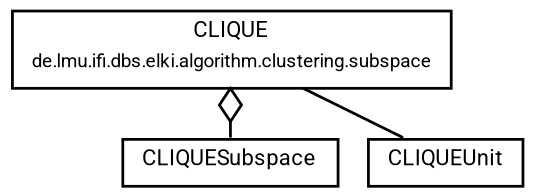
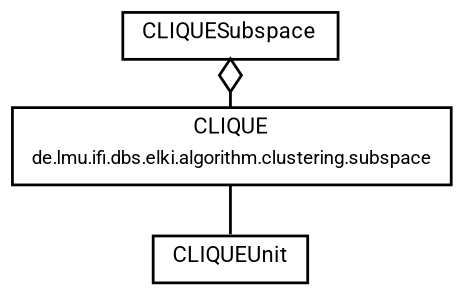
edge "CLIQUESubspace" -> "CLIQUE": reversed
